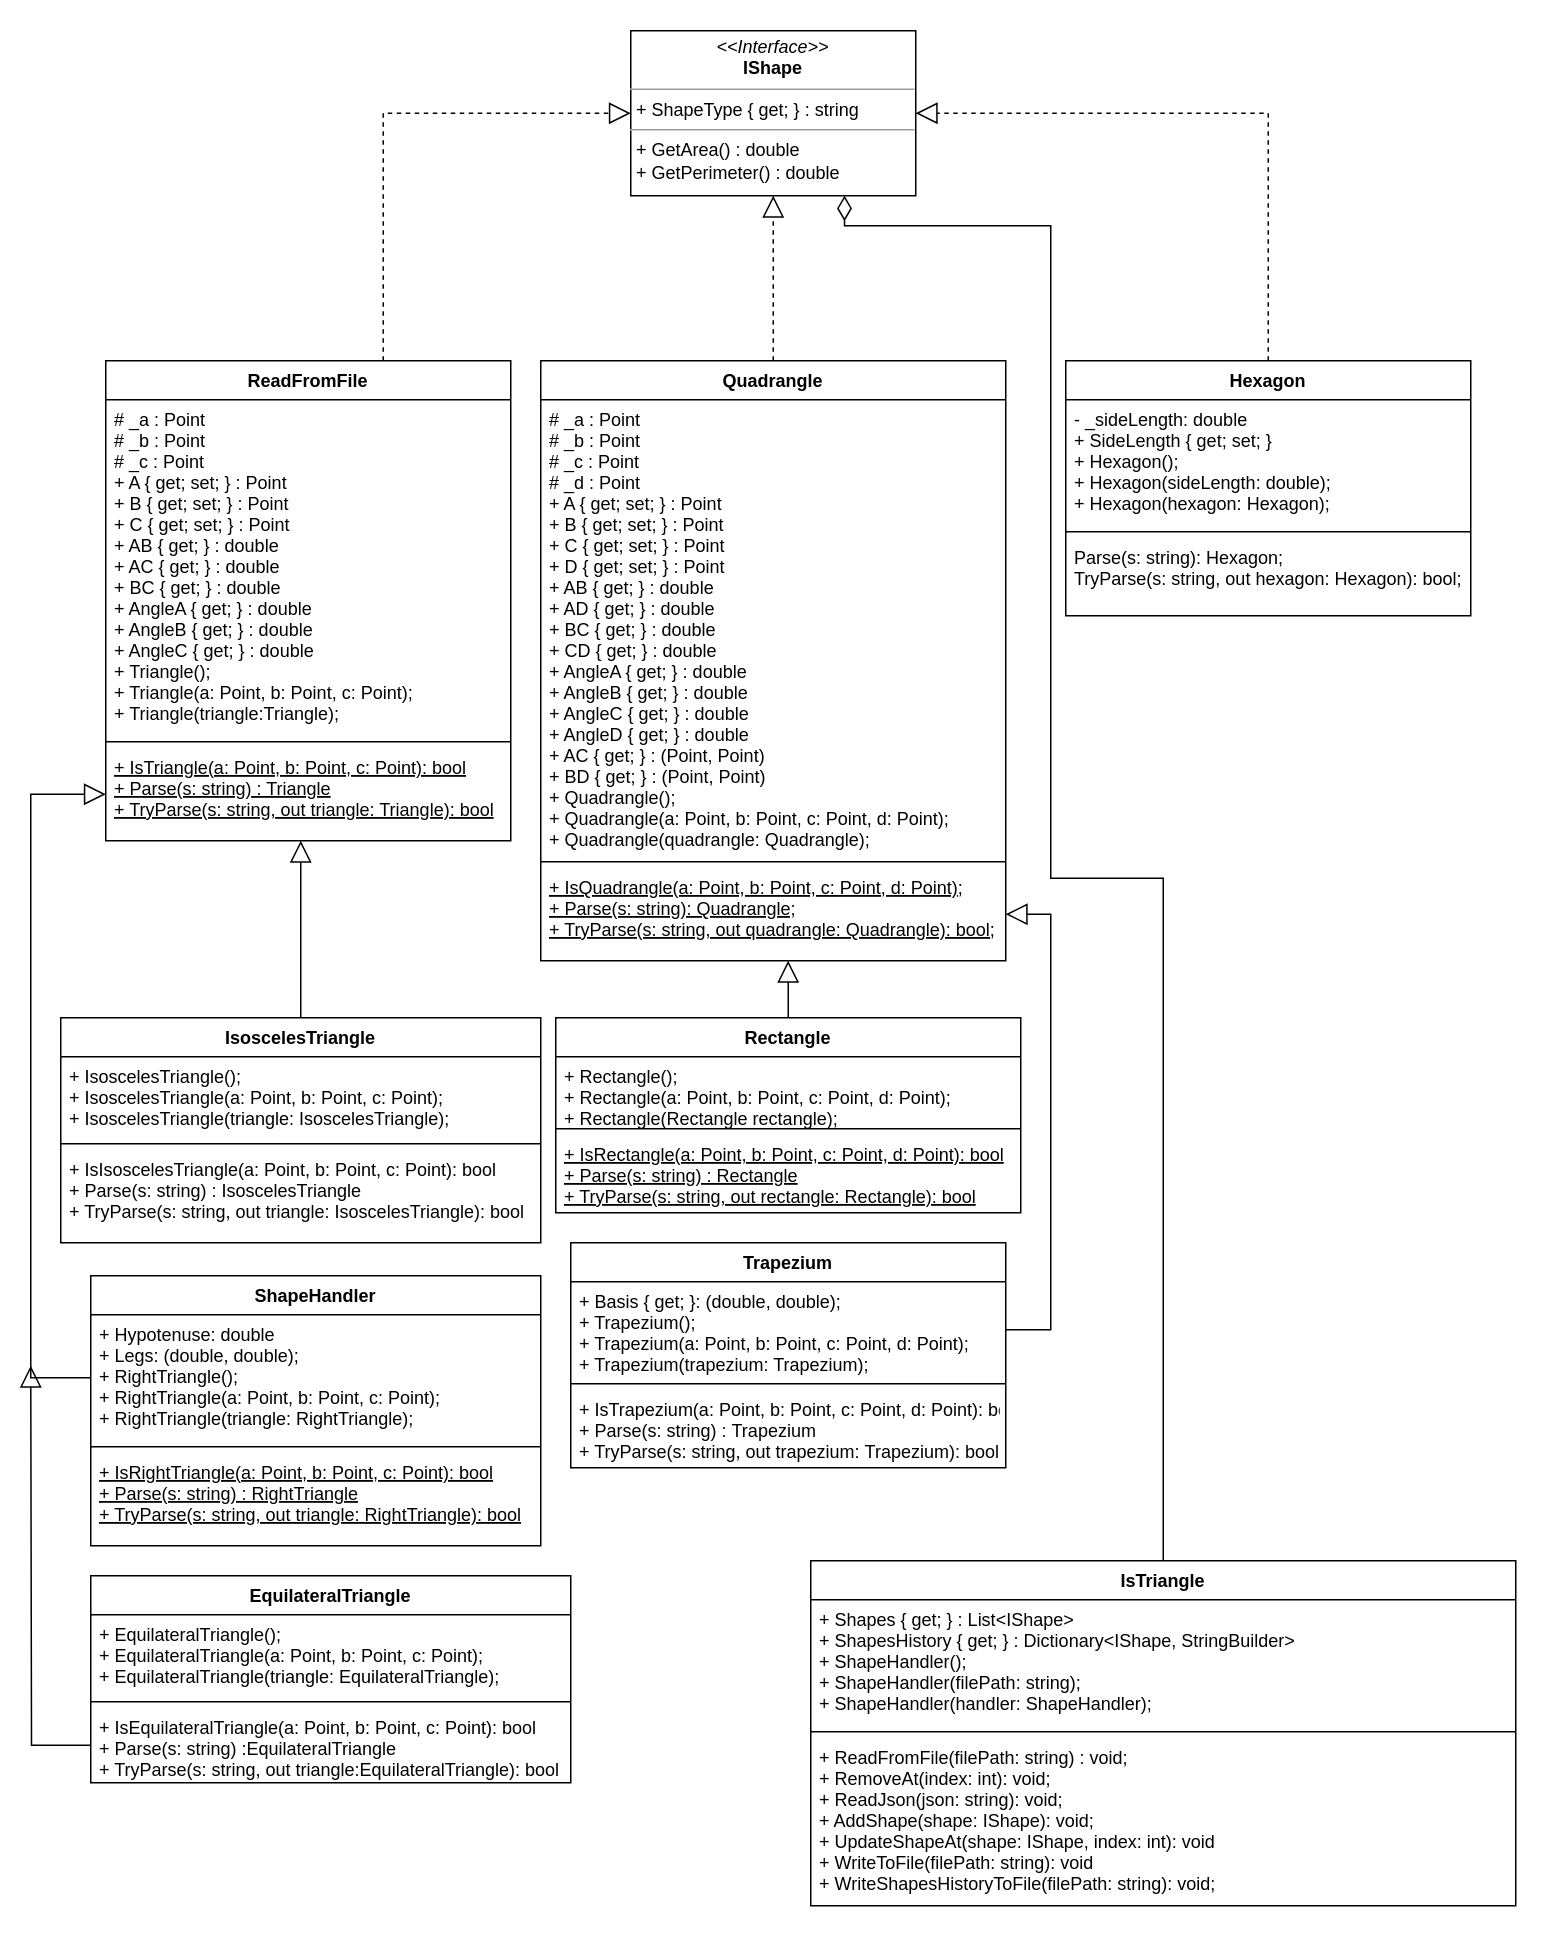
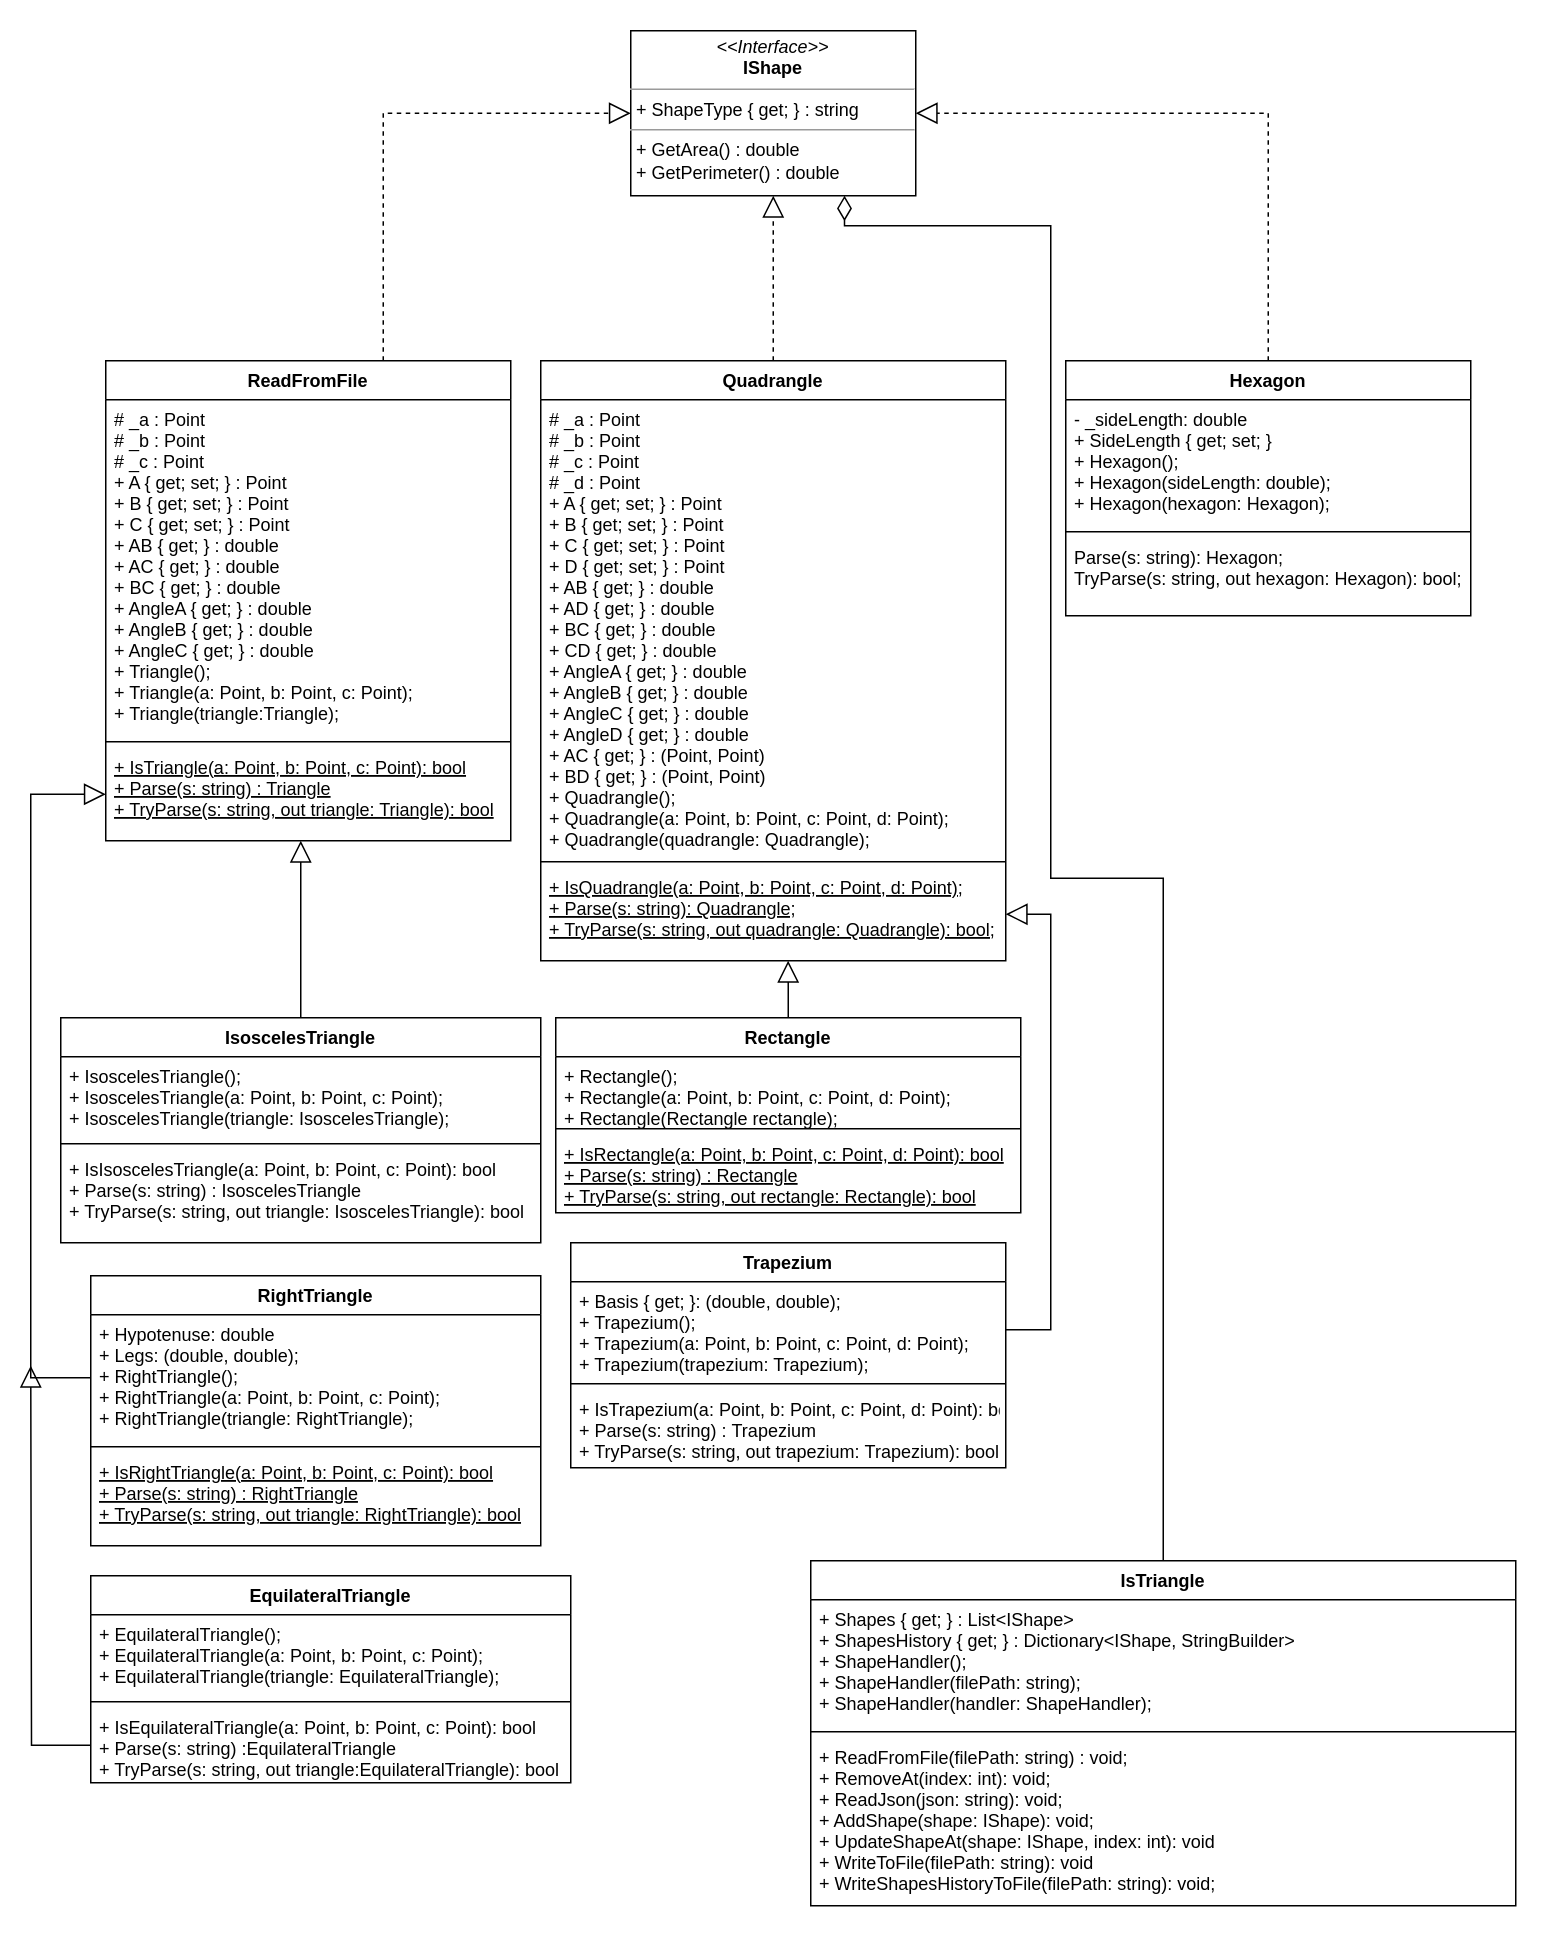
node "ShapeHandler": label "ShapeHandler" -> "RightTriangle"
